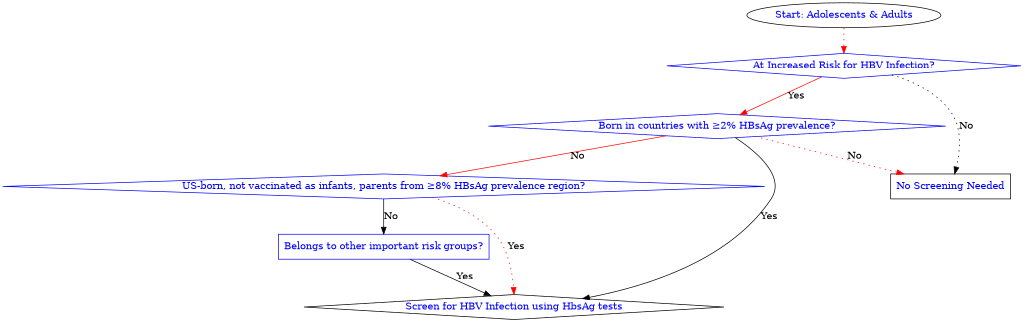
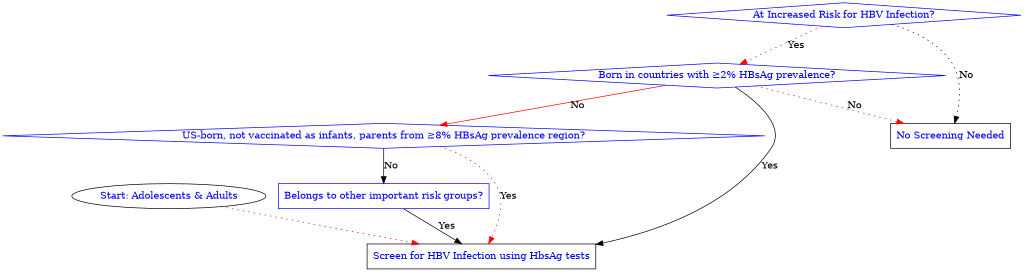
edge "Start: Adolescents & Adults" -> "At Increased Risk for HBV Infection?": now "Start: Adolescents & Adults" -> "Screen for HBV Infection using HbsAg tests"
edge "At Increased Risk for HBV Infection?" -> "Born in countries with ≥2% HBsAg prevalence?": style solid -> dotted
node "Screen for HBV Infection using HbsAg tests": shape diamond -> box
